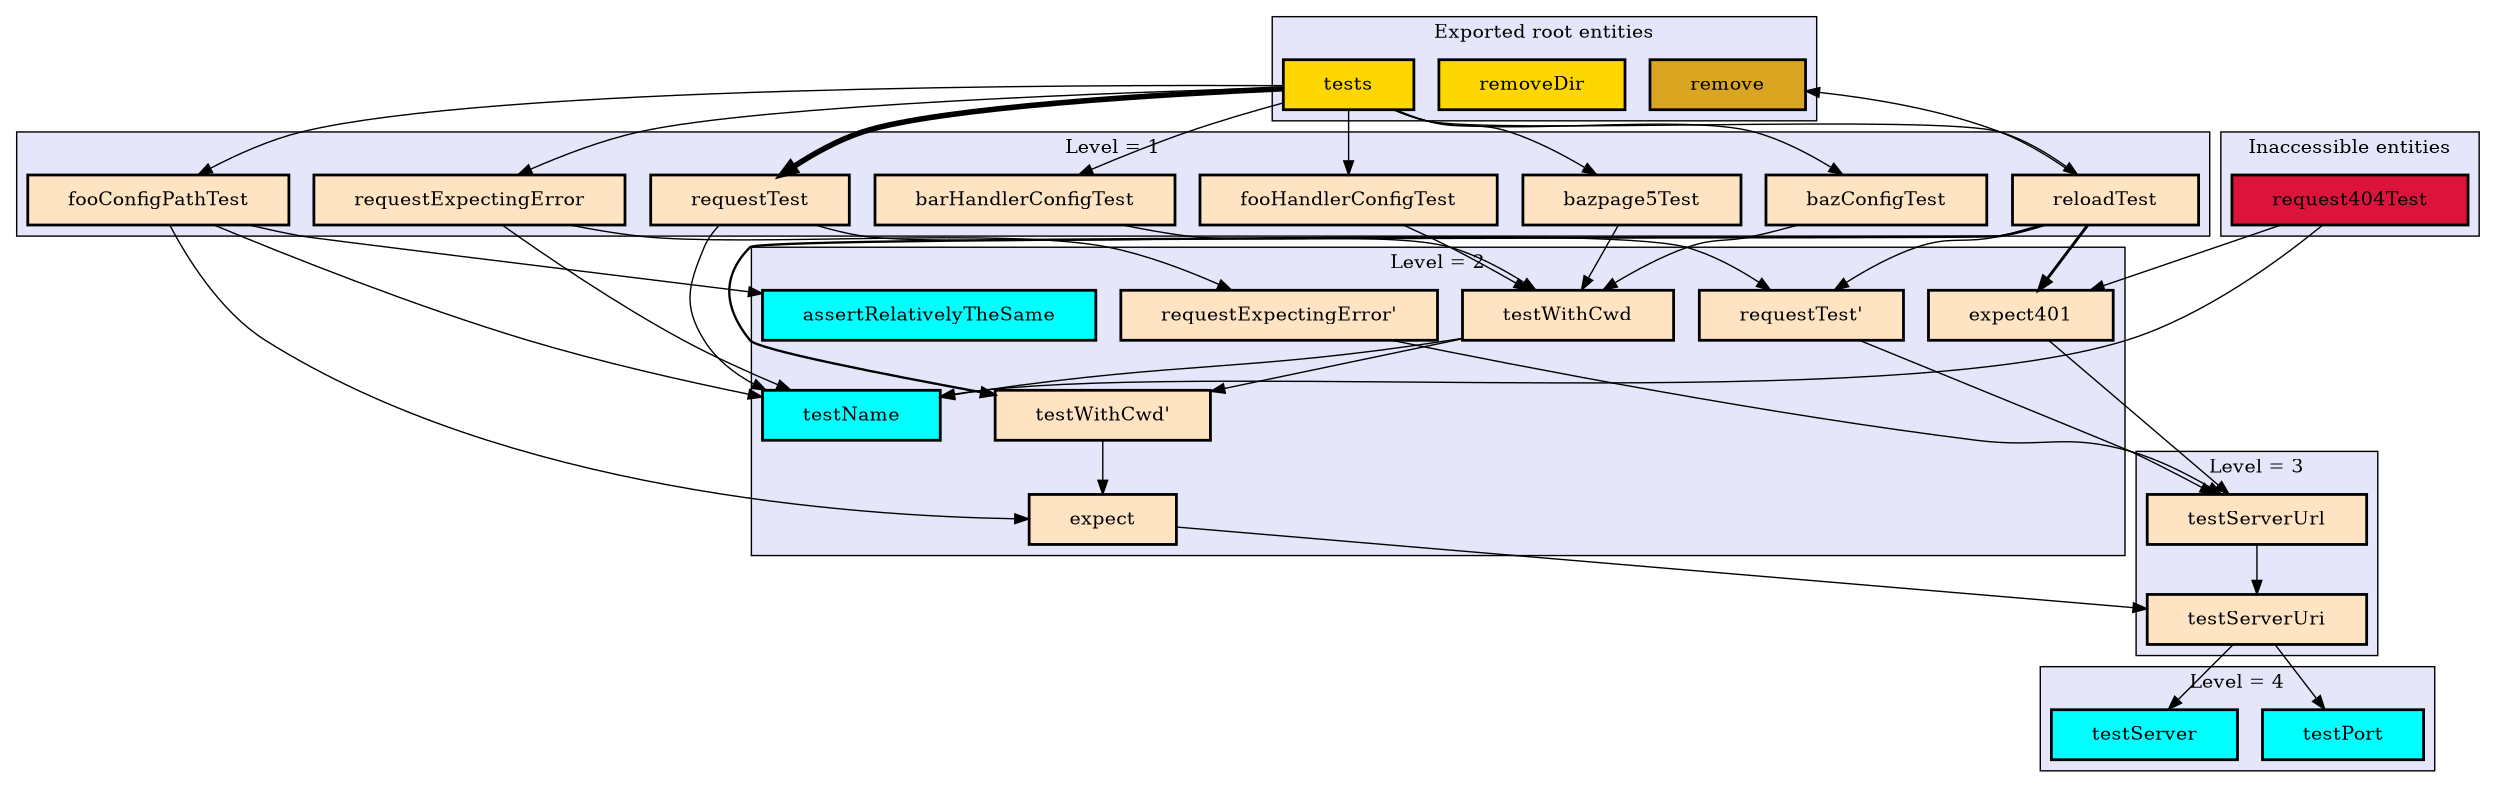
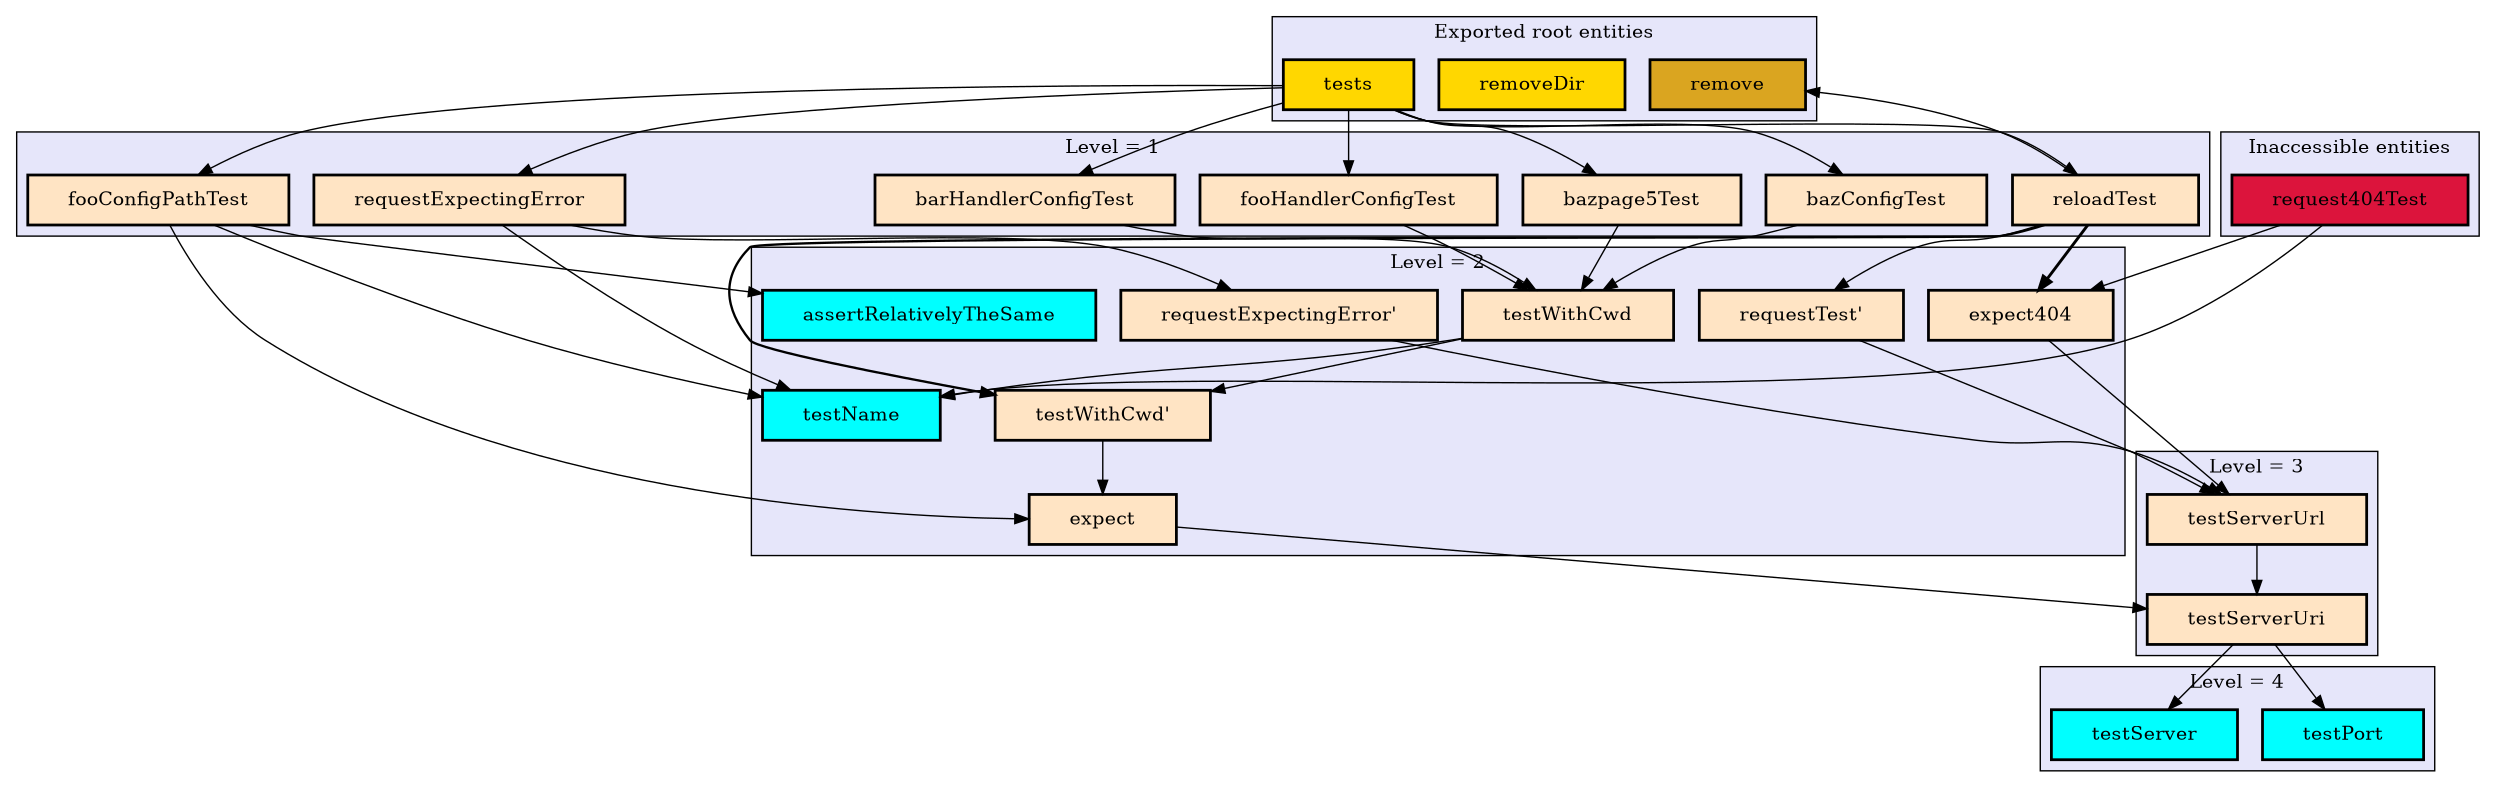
node "requestTest": removed
node "expect401": label "expect401" -> "expect404"
